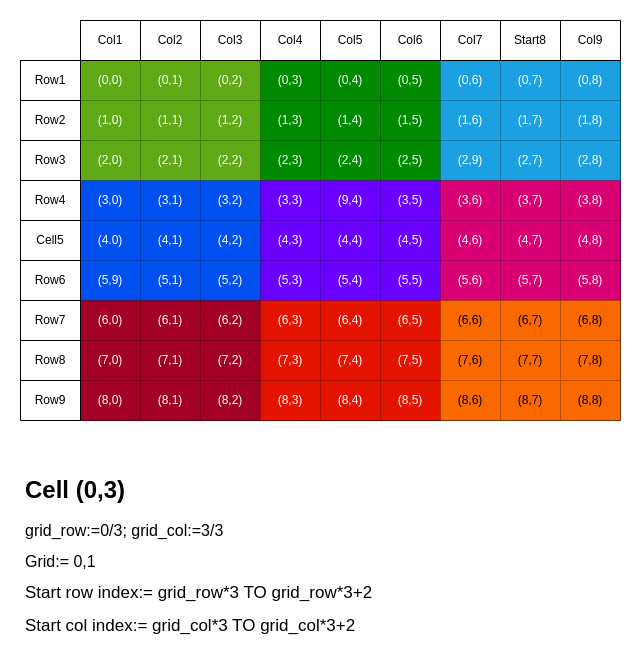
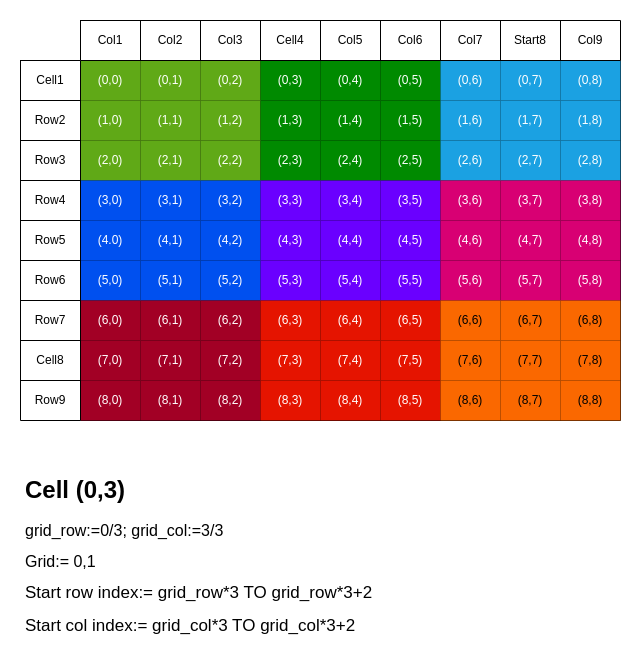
node "Col4": label "Col4" -> "Cell4"
node "Row1": label "Row1" -> "Cell1"
node "(2,9)": label "(2,9)" -> "(2,6)"
node "(9,4)": label "(9,4)" -> "(3,4)"
node "Cell5": label "Cell5" -> "Row5"
node "(5,9)": label "(5,9)" -> "(5,0)"
node "Row8": label "Row8" -> "Cell8"
